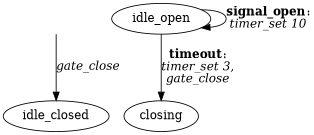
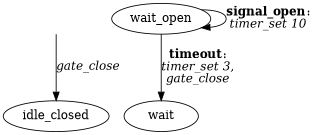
node "idle_open": label "idle_open" -> "wait_open"
node "closing": label "closing" -> "wait"
